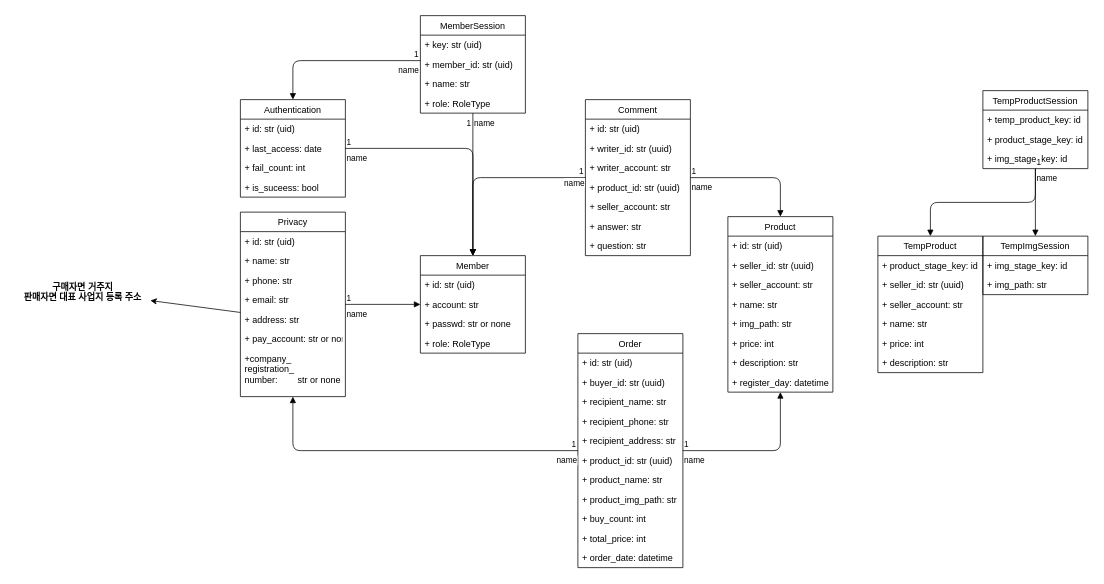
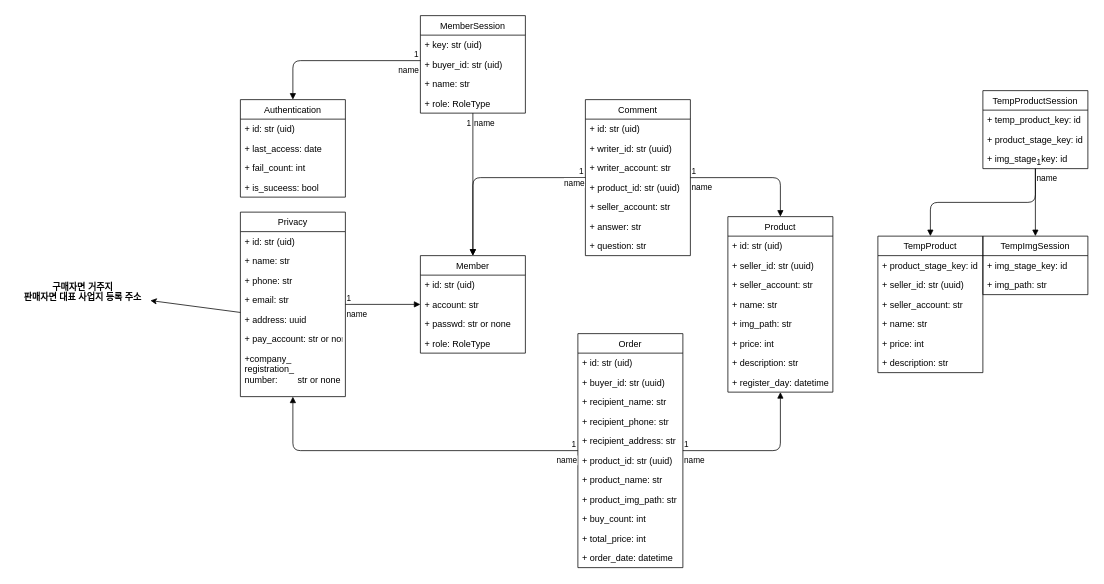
node "+ member_id: str (uid)": label "+ member_id: str (uid)" -> "+ buyer_id: str (uid)"
edge "Authentication" -> "Member": removed, labels "1", "name"
node "+ address: str": label "+ address: str" -> "+ address: uuid"
